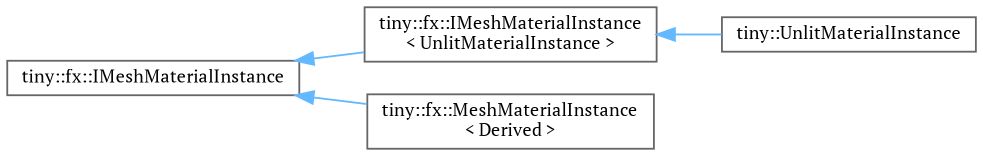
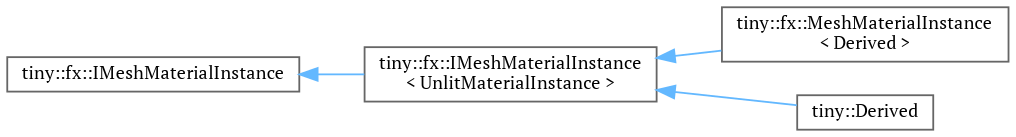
node "tiny::UnlitMaterialInstance": label "tiny::UnlitMaterialInstance" -> "tiny::Derived"
edge "tiny::fx::MeshMaterialInstance < Derived >" -> "tiny::fx::IMeshMaterialInstance": now "tiny::fx::MeshMaterialInstance < Derived >" -> "tiny::fx::IMeshMaterialInstance < UnlitMaterialInstance >"
